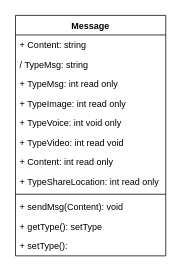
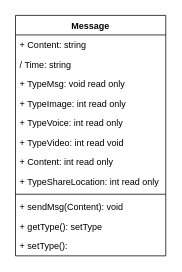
node "/ TypeMsg: string": label "/ TypeMsg: string" -> "/ Time: string"
node "+ TypeMsg: int read only": label "+ TypeMsg: int read only" -> "+ TypeMsg: void read only"
node "+ TypeVoice: int void only": label "+ TypeVoice: int void only" -> "+ TypeVoice: int read only"
